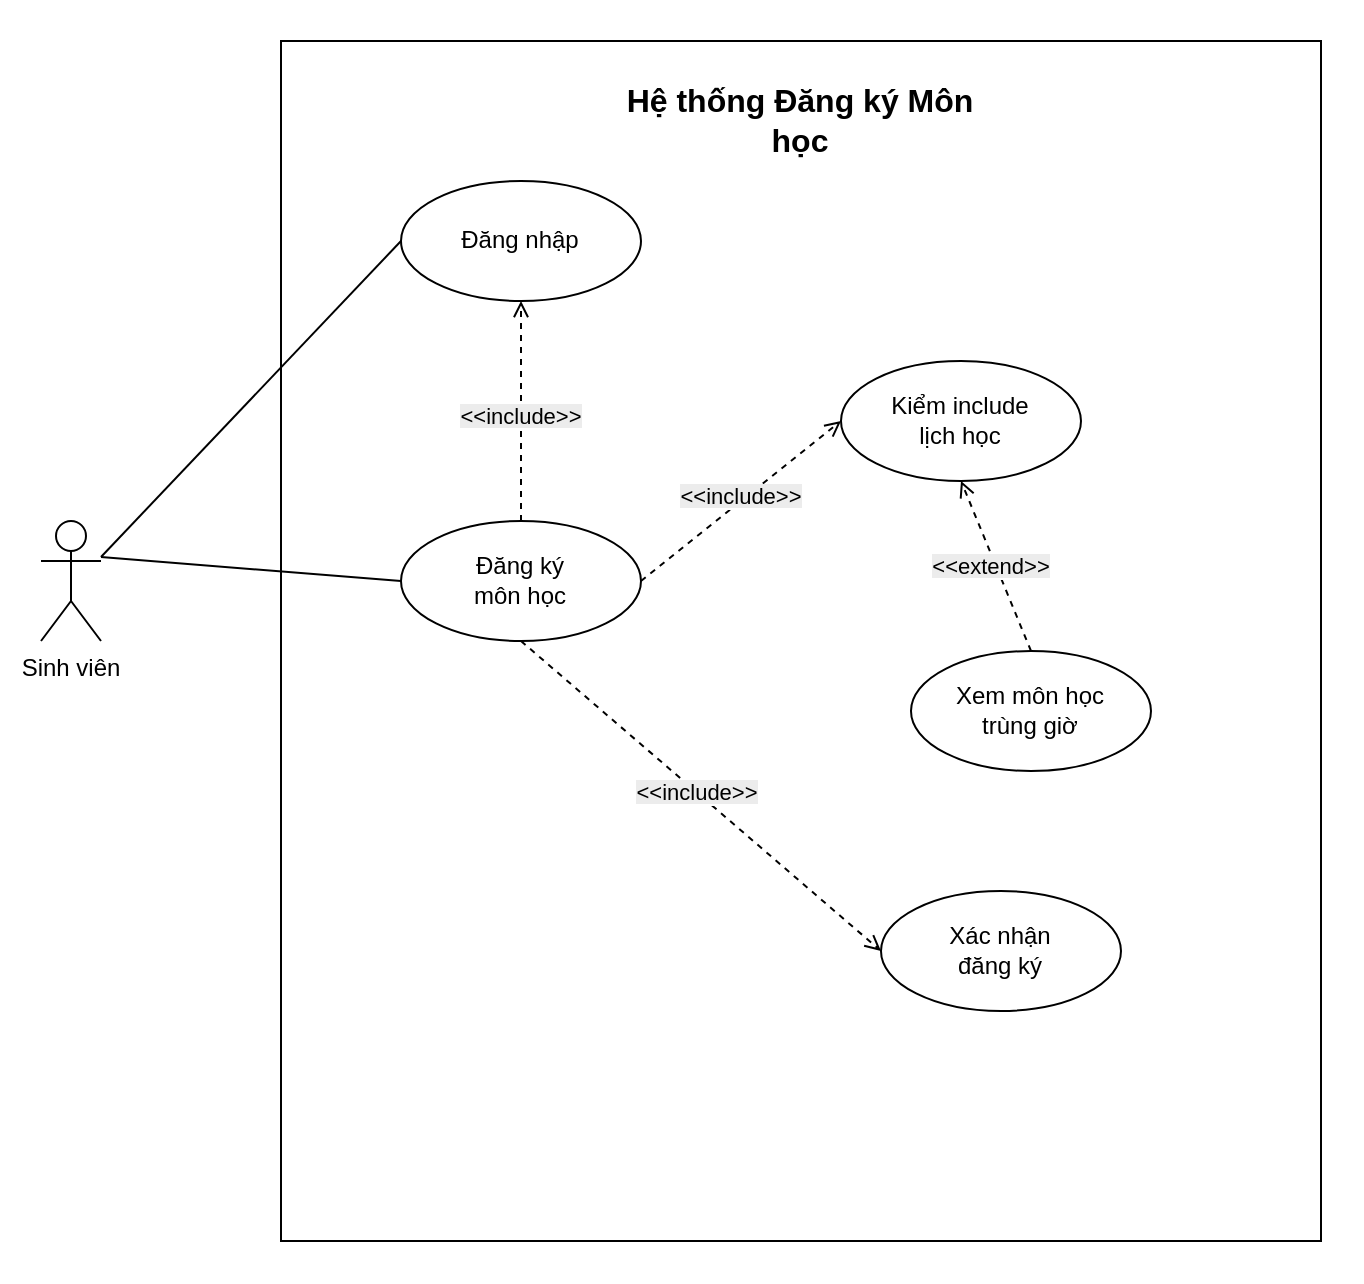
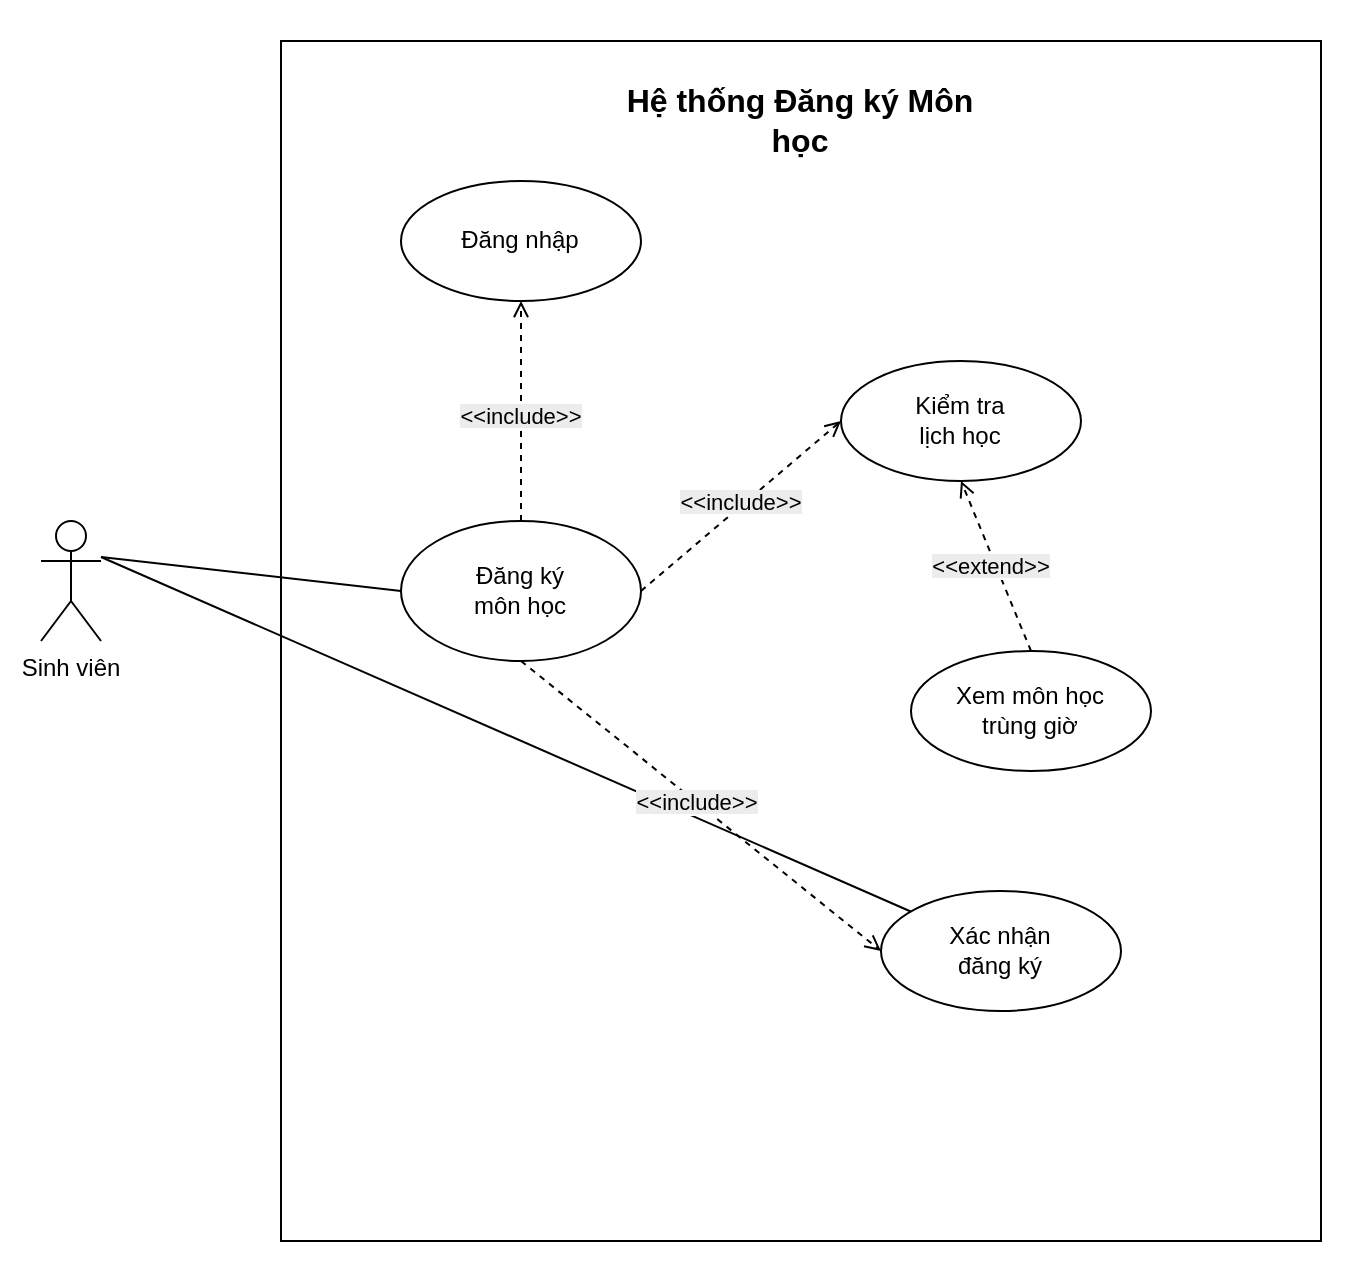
edge "Đăng nhập" -- "Sinh viên": now "Xác nhận đăng ký" -- "Sinh viên"
node "Kiểm include lịch học": label "Kiểm include lịch học" -> "Kiểm tra lịch học"
node "Đăng ký môn học": size 240x120 -> 240x140
